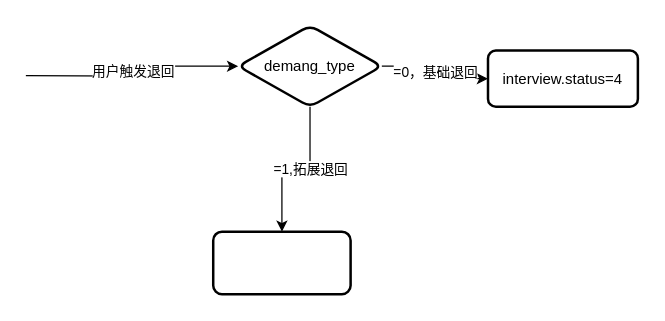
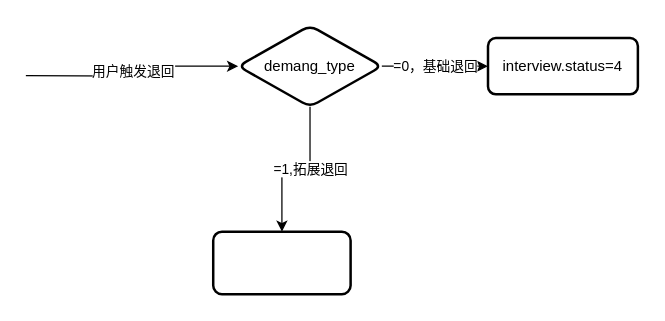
node "interview.status=4": moved (563, 79) -> (563, 66)
